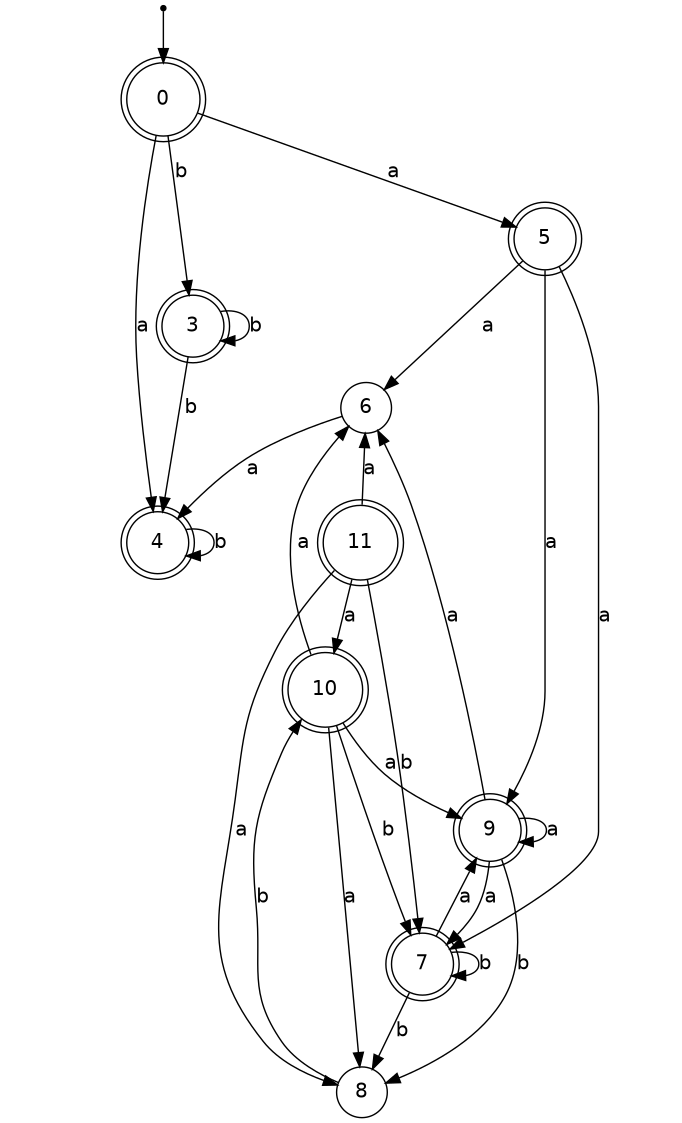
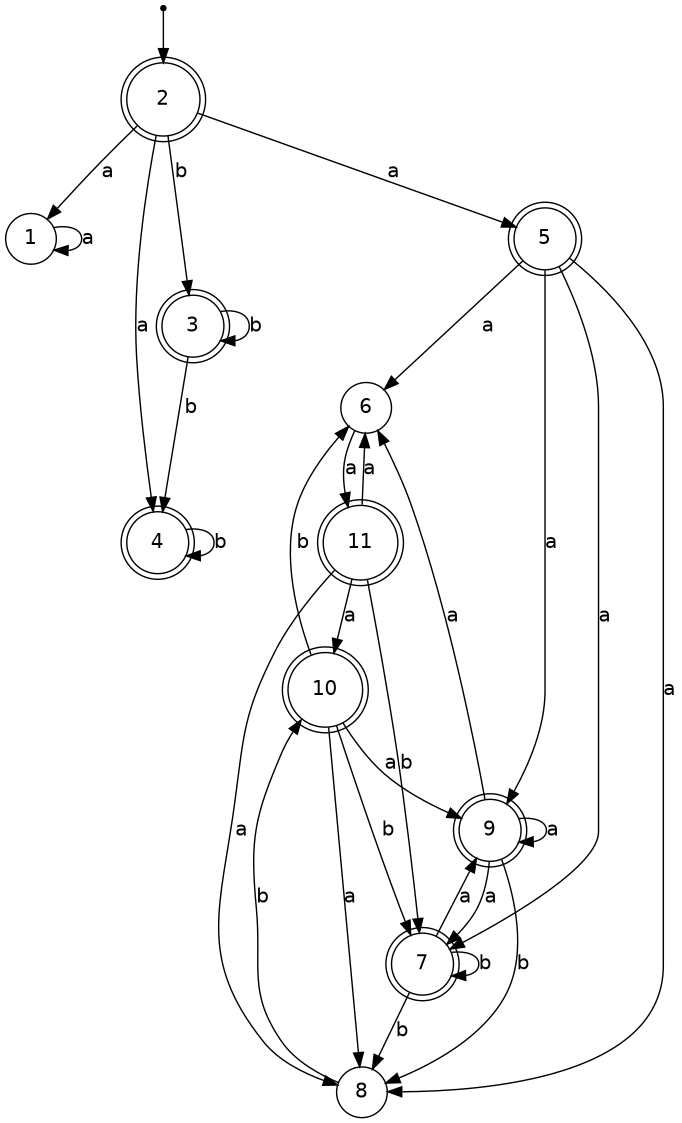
node "0": label "0" -> "2"
node "1": added
edge "6" -> "4": now "6" -> "11"
edge "10" -> "6": label "a" -> "b"
edge "5" -> "8": added, label "a"
